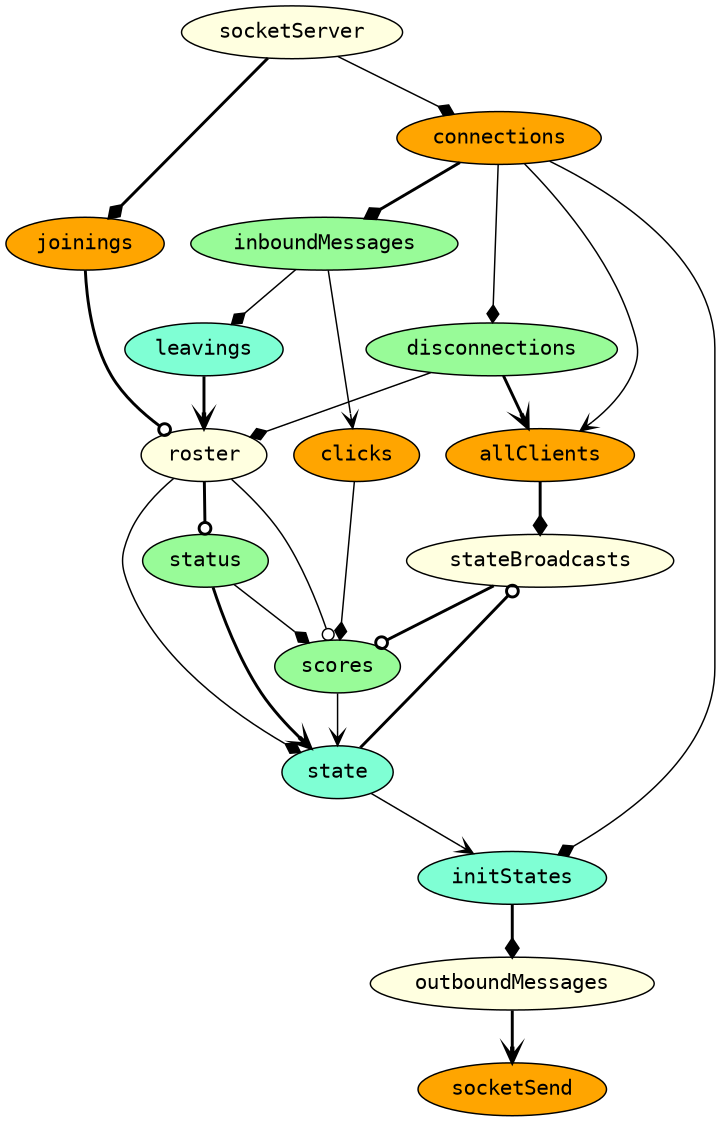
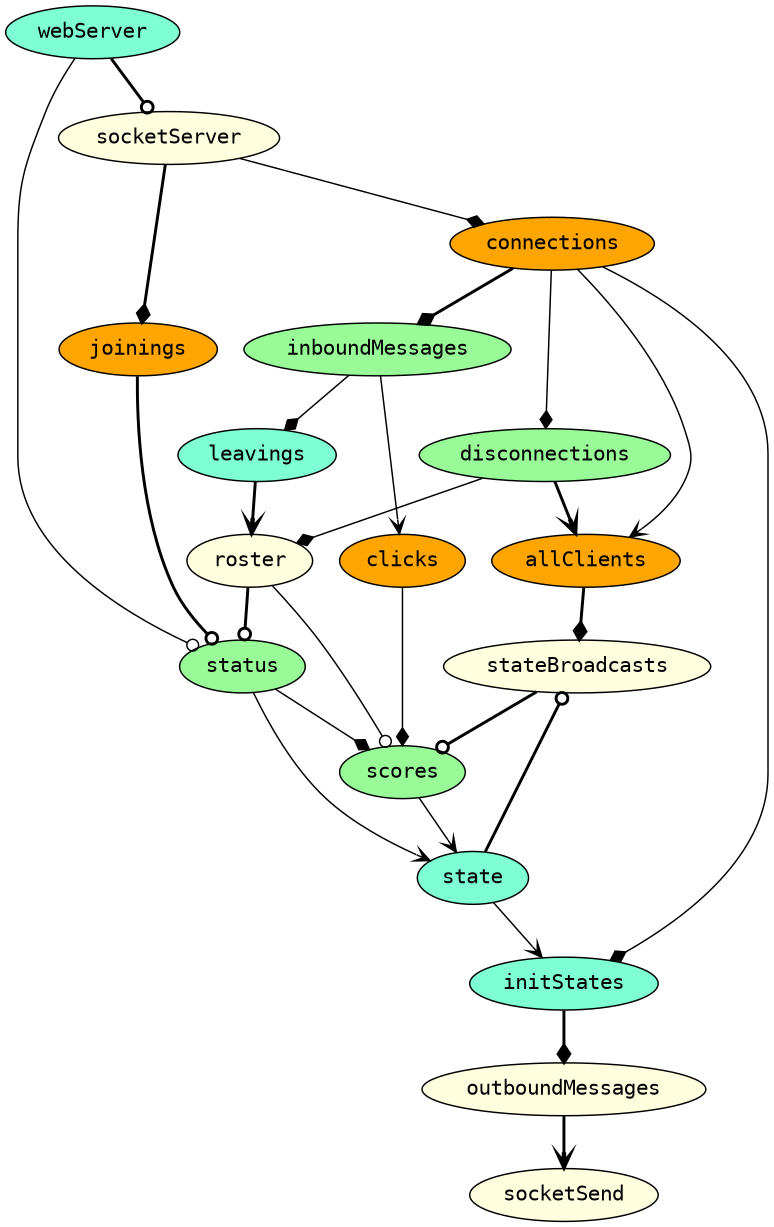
node "webServer": added
edge "joinings" -> "roster": now "joinings" -> "status"
edge "roster" -> "state": removed
edge "status" -> "state": style bold -> solid
node "socketSend": fillcolor orange -> lightyellow
